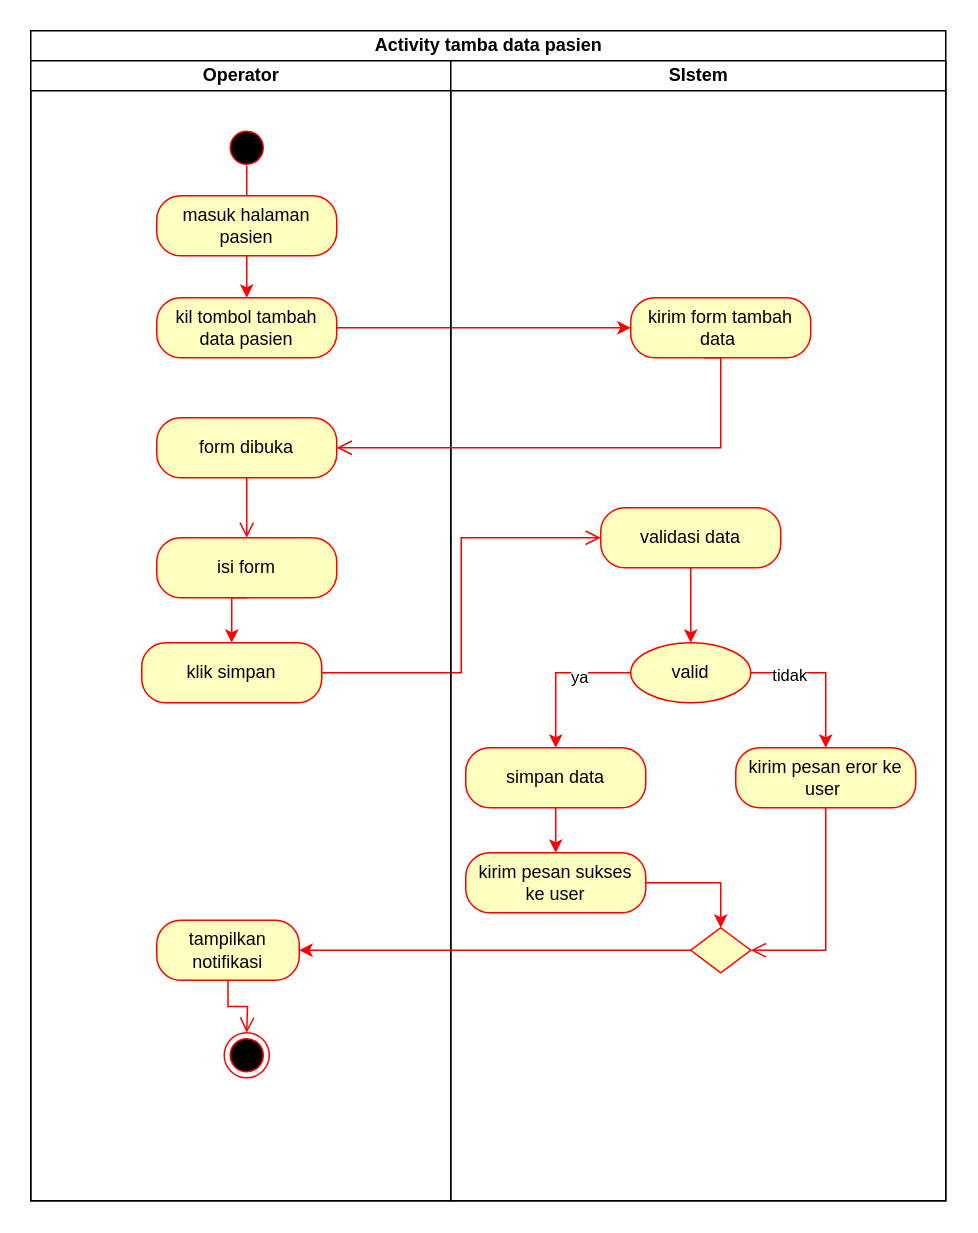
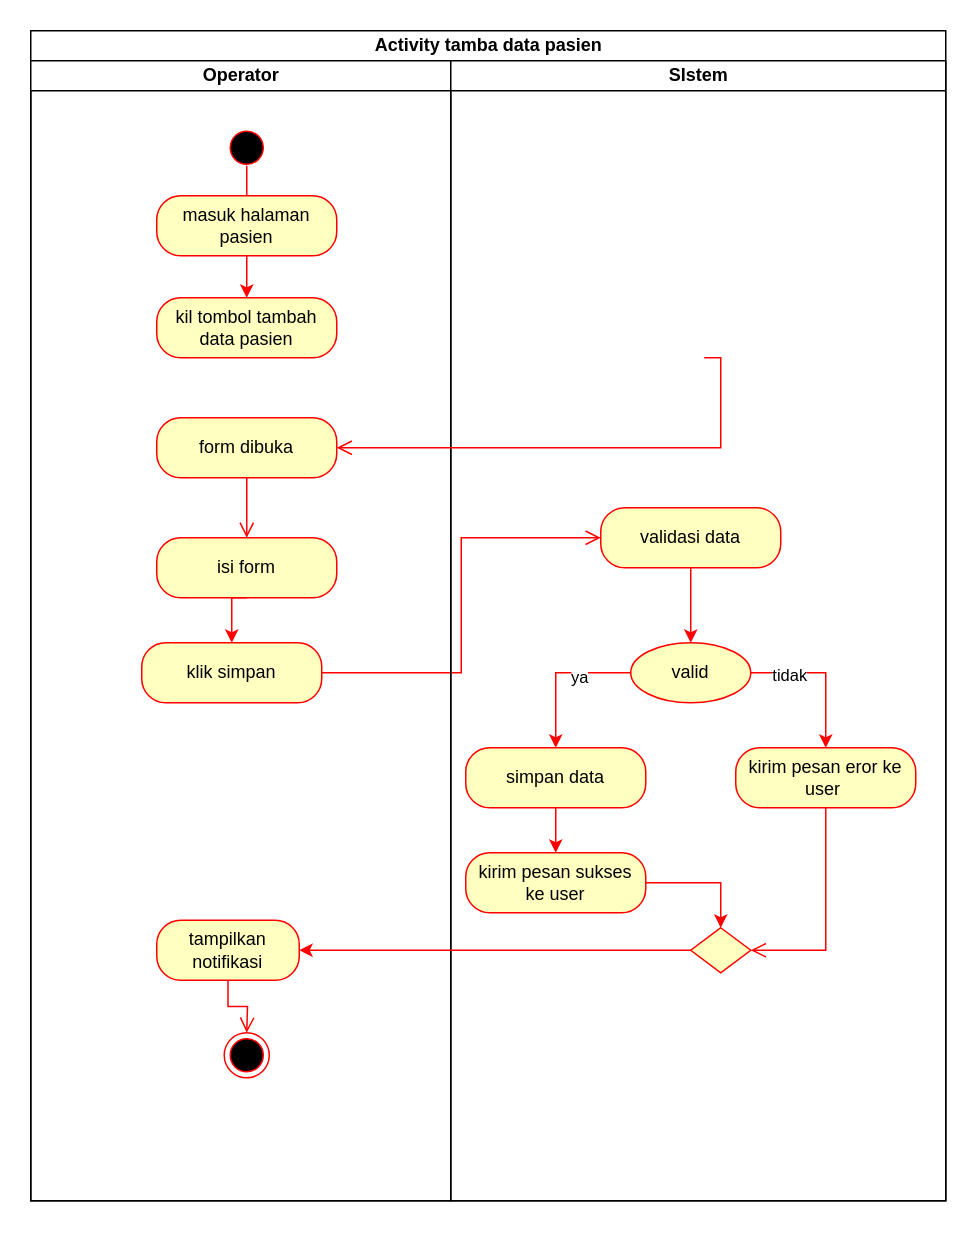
edge "kil tombol tambah data pasien" -> "kirim form tambah data": removed
node "kirim form tambah data": removed
